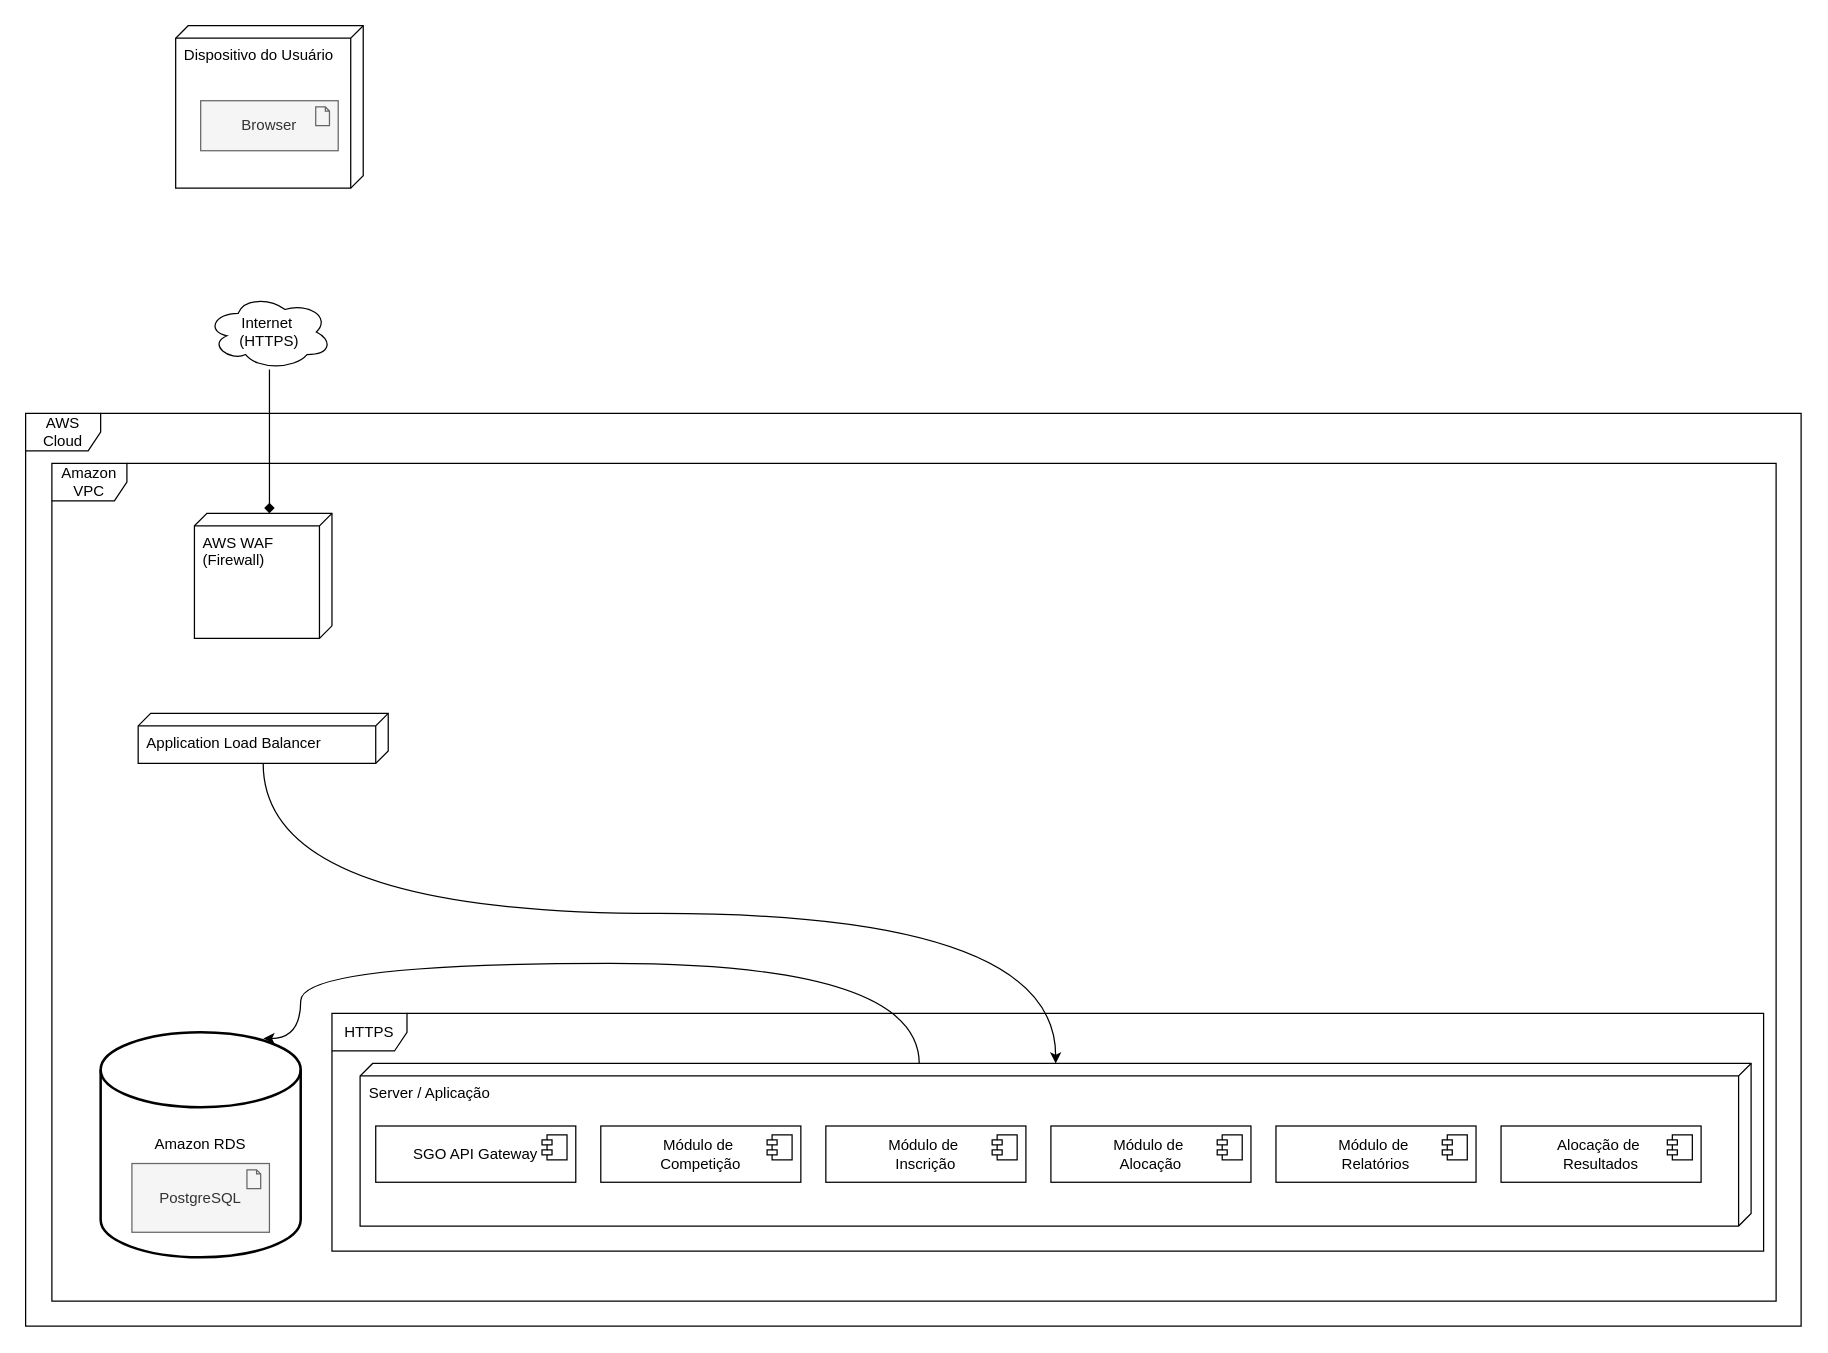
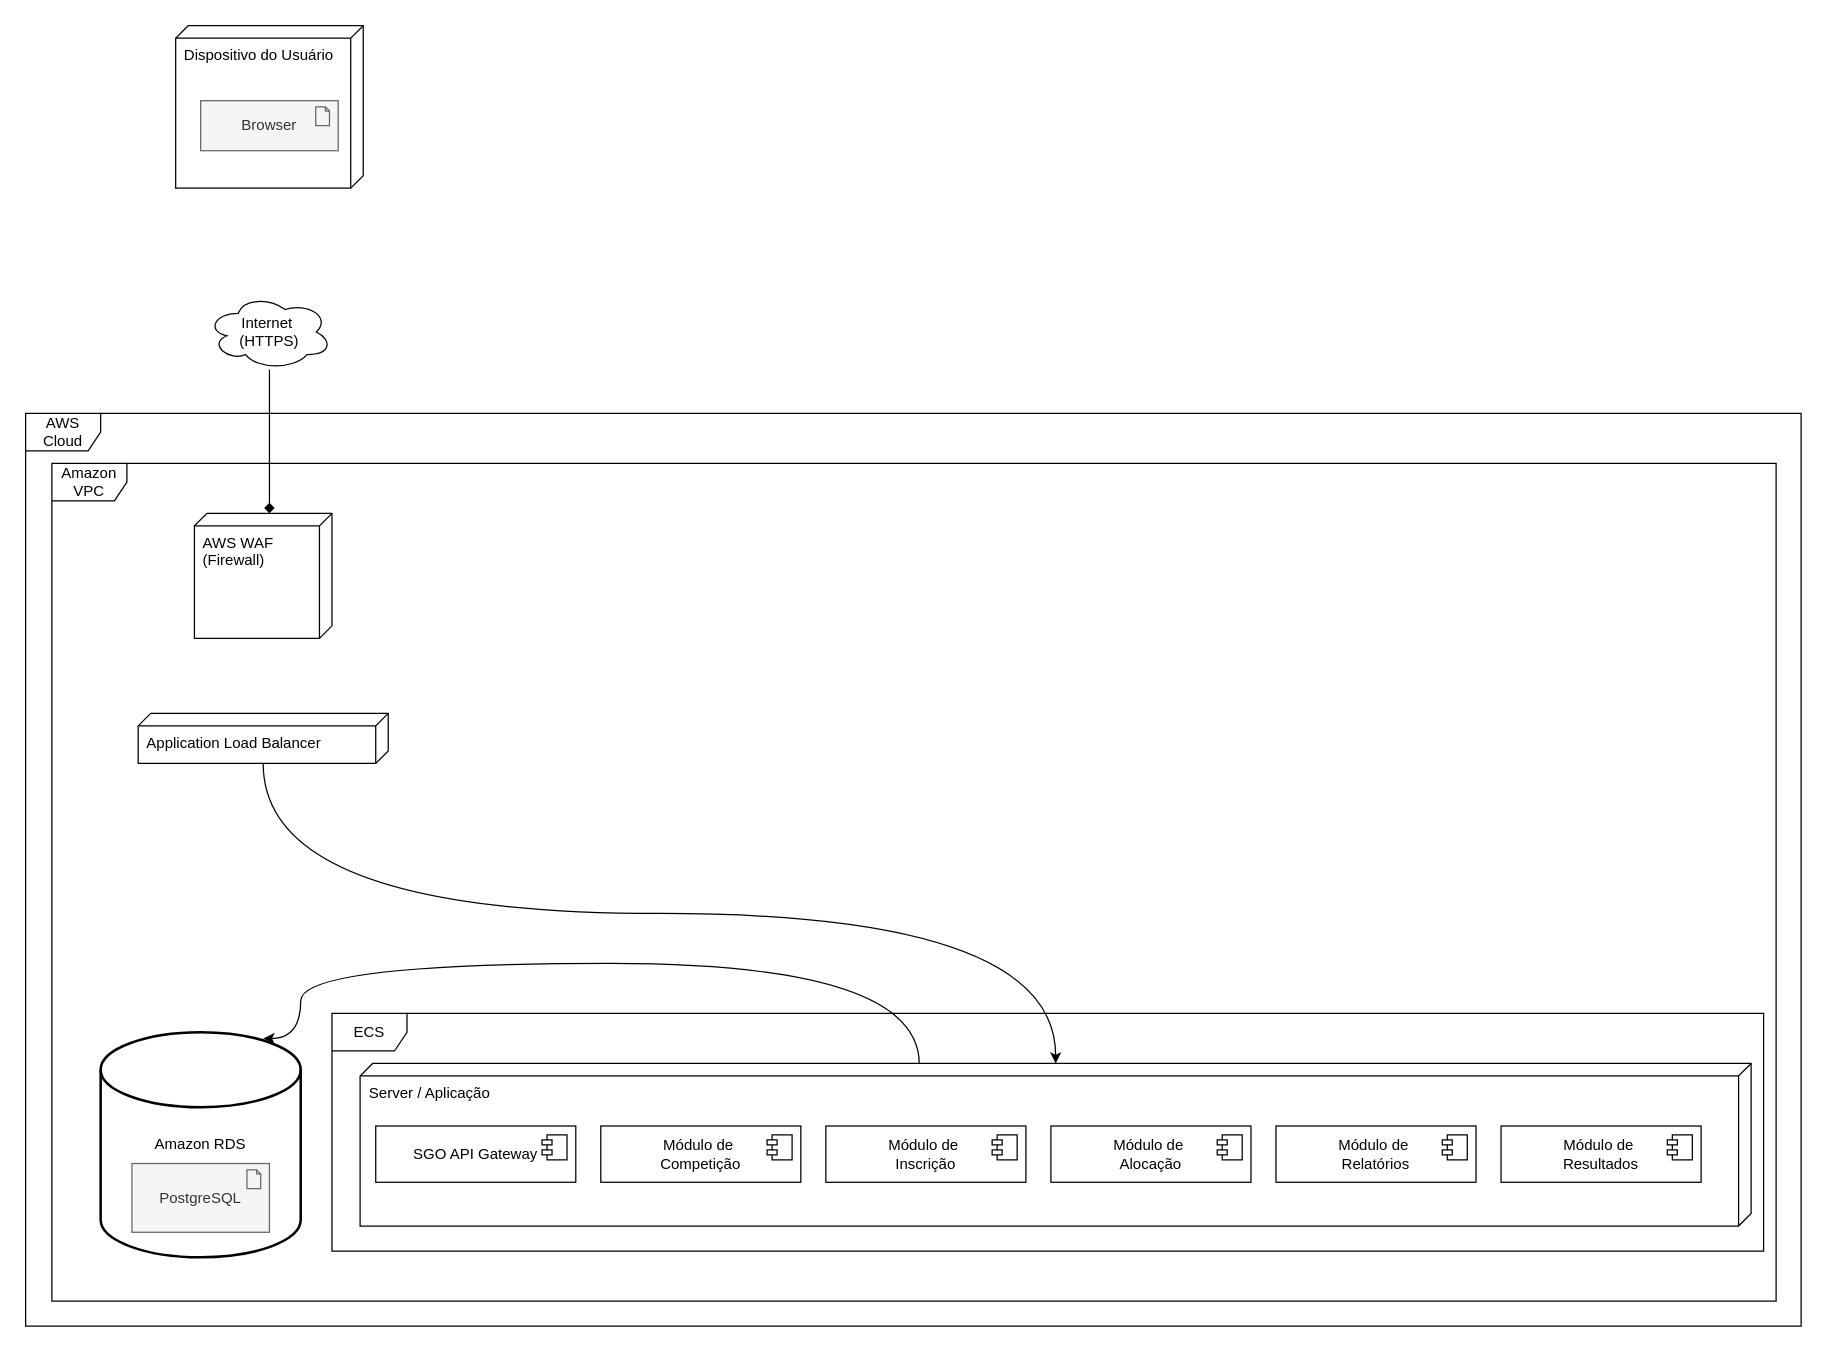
node "HTTPS": label "HTTPS" -> "ECS"
node "Alocação de Resultados": label "Alocação de Resultados" -> "Módulo de Resultados"
